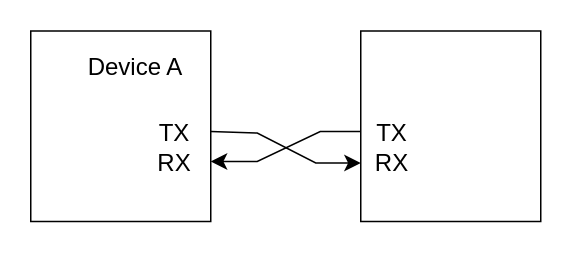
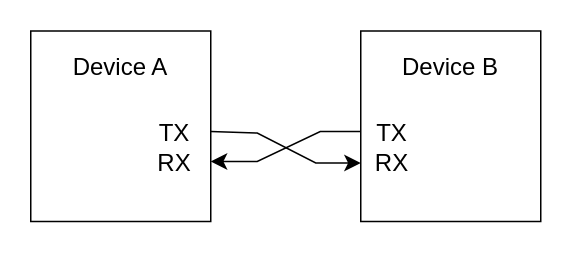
node "Device A": moved (136, 67) -> (121, 67)
node "Device B": added
